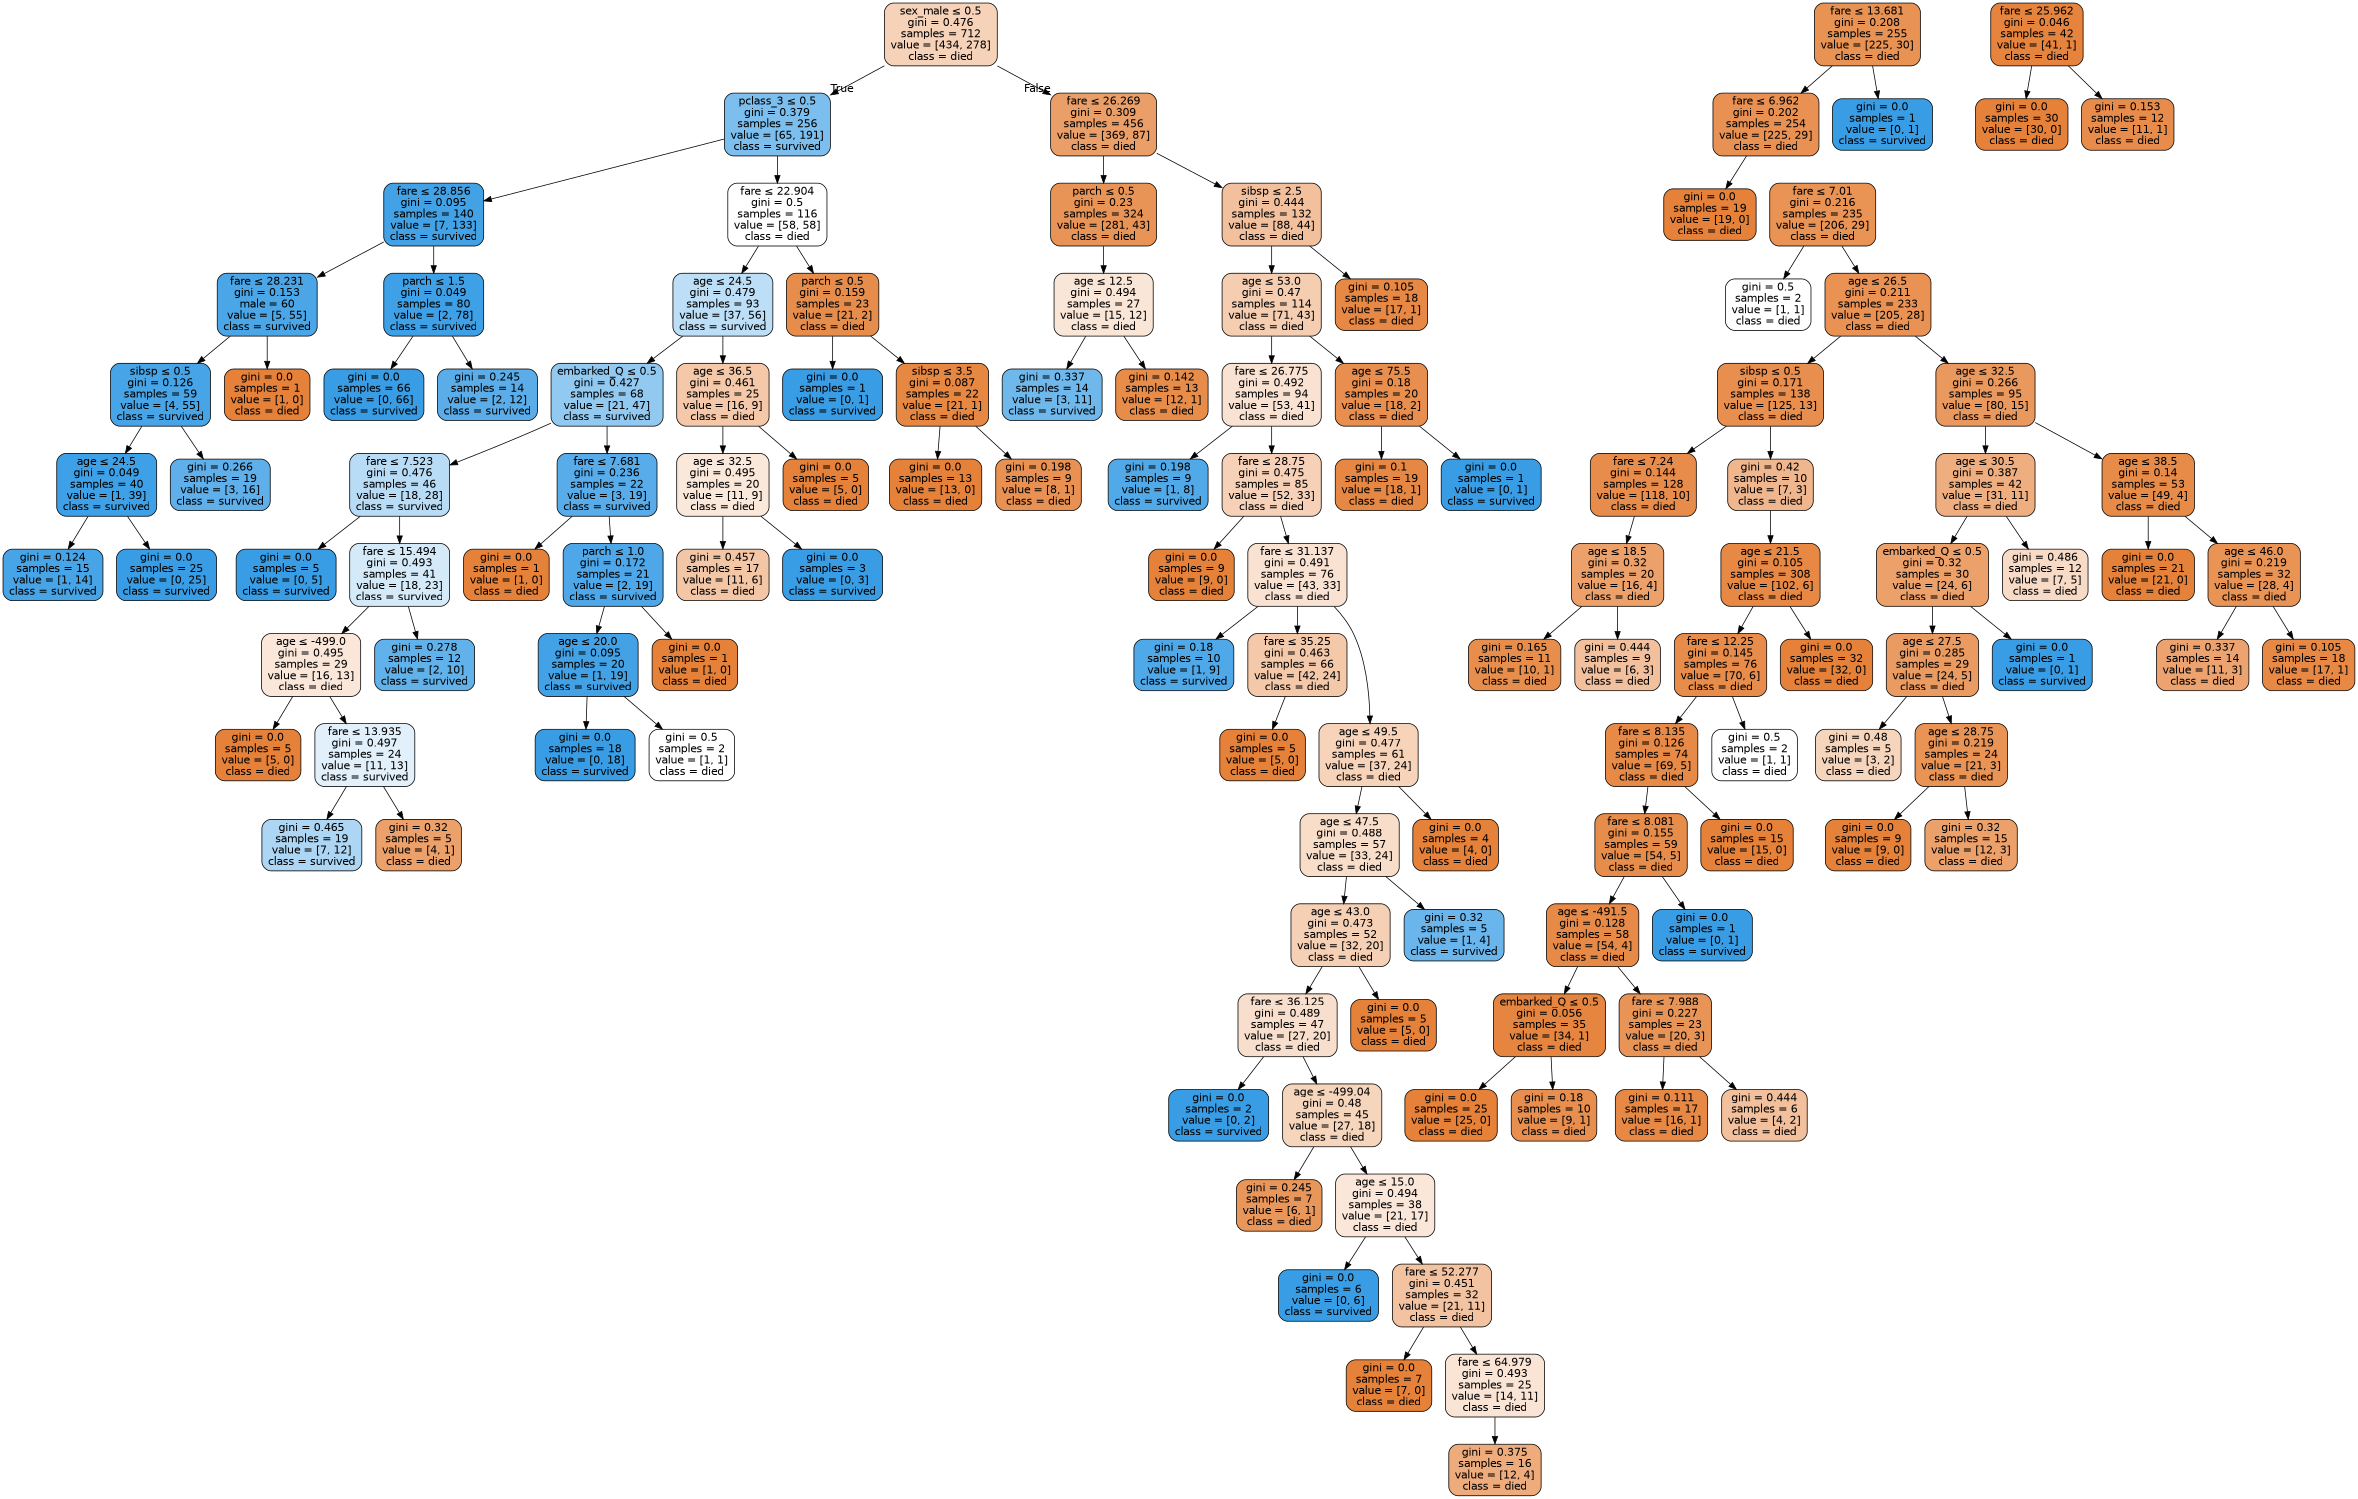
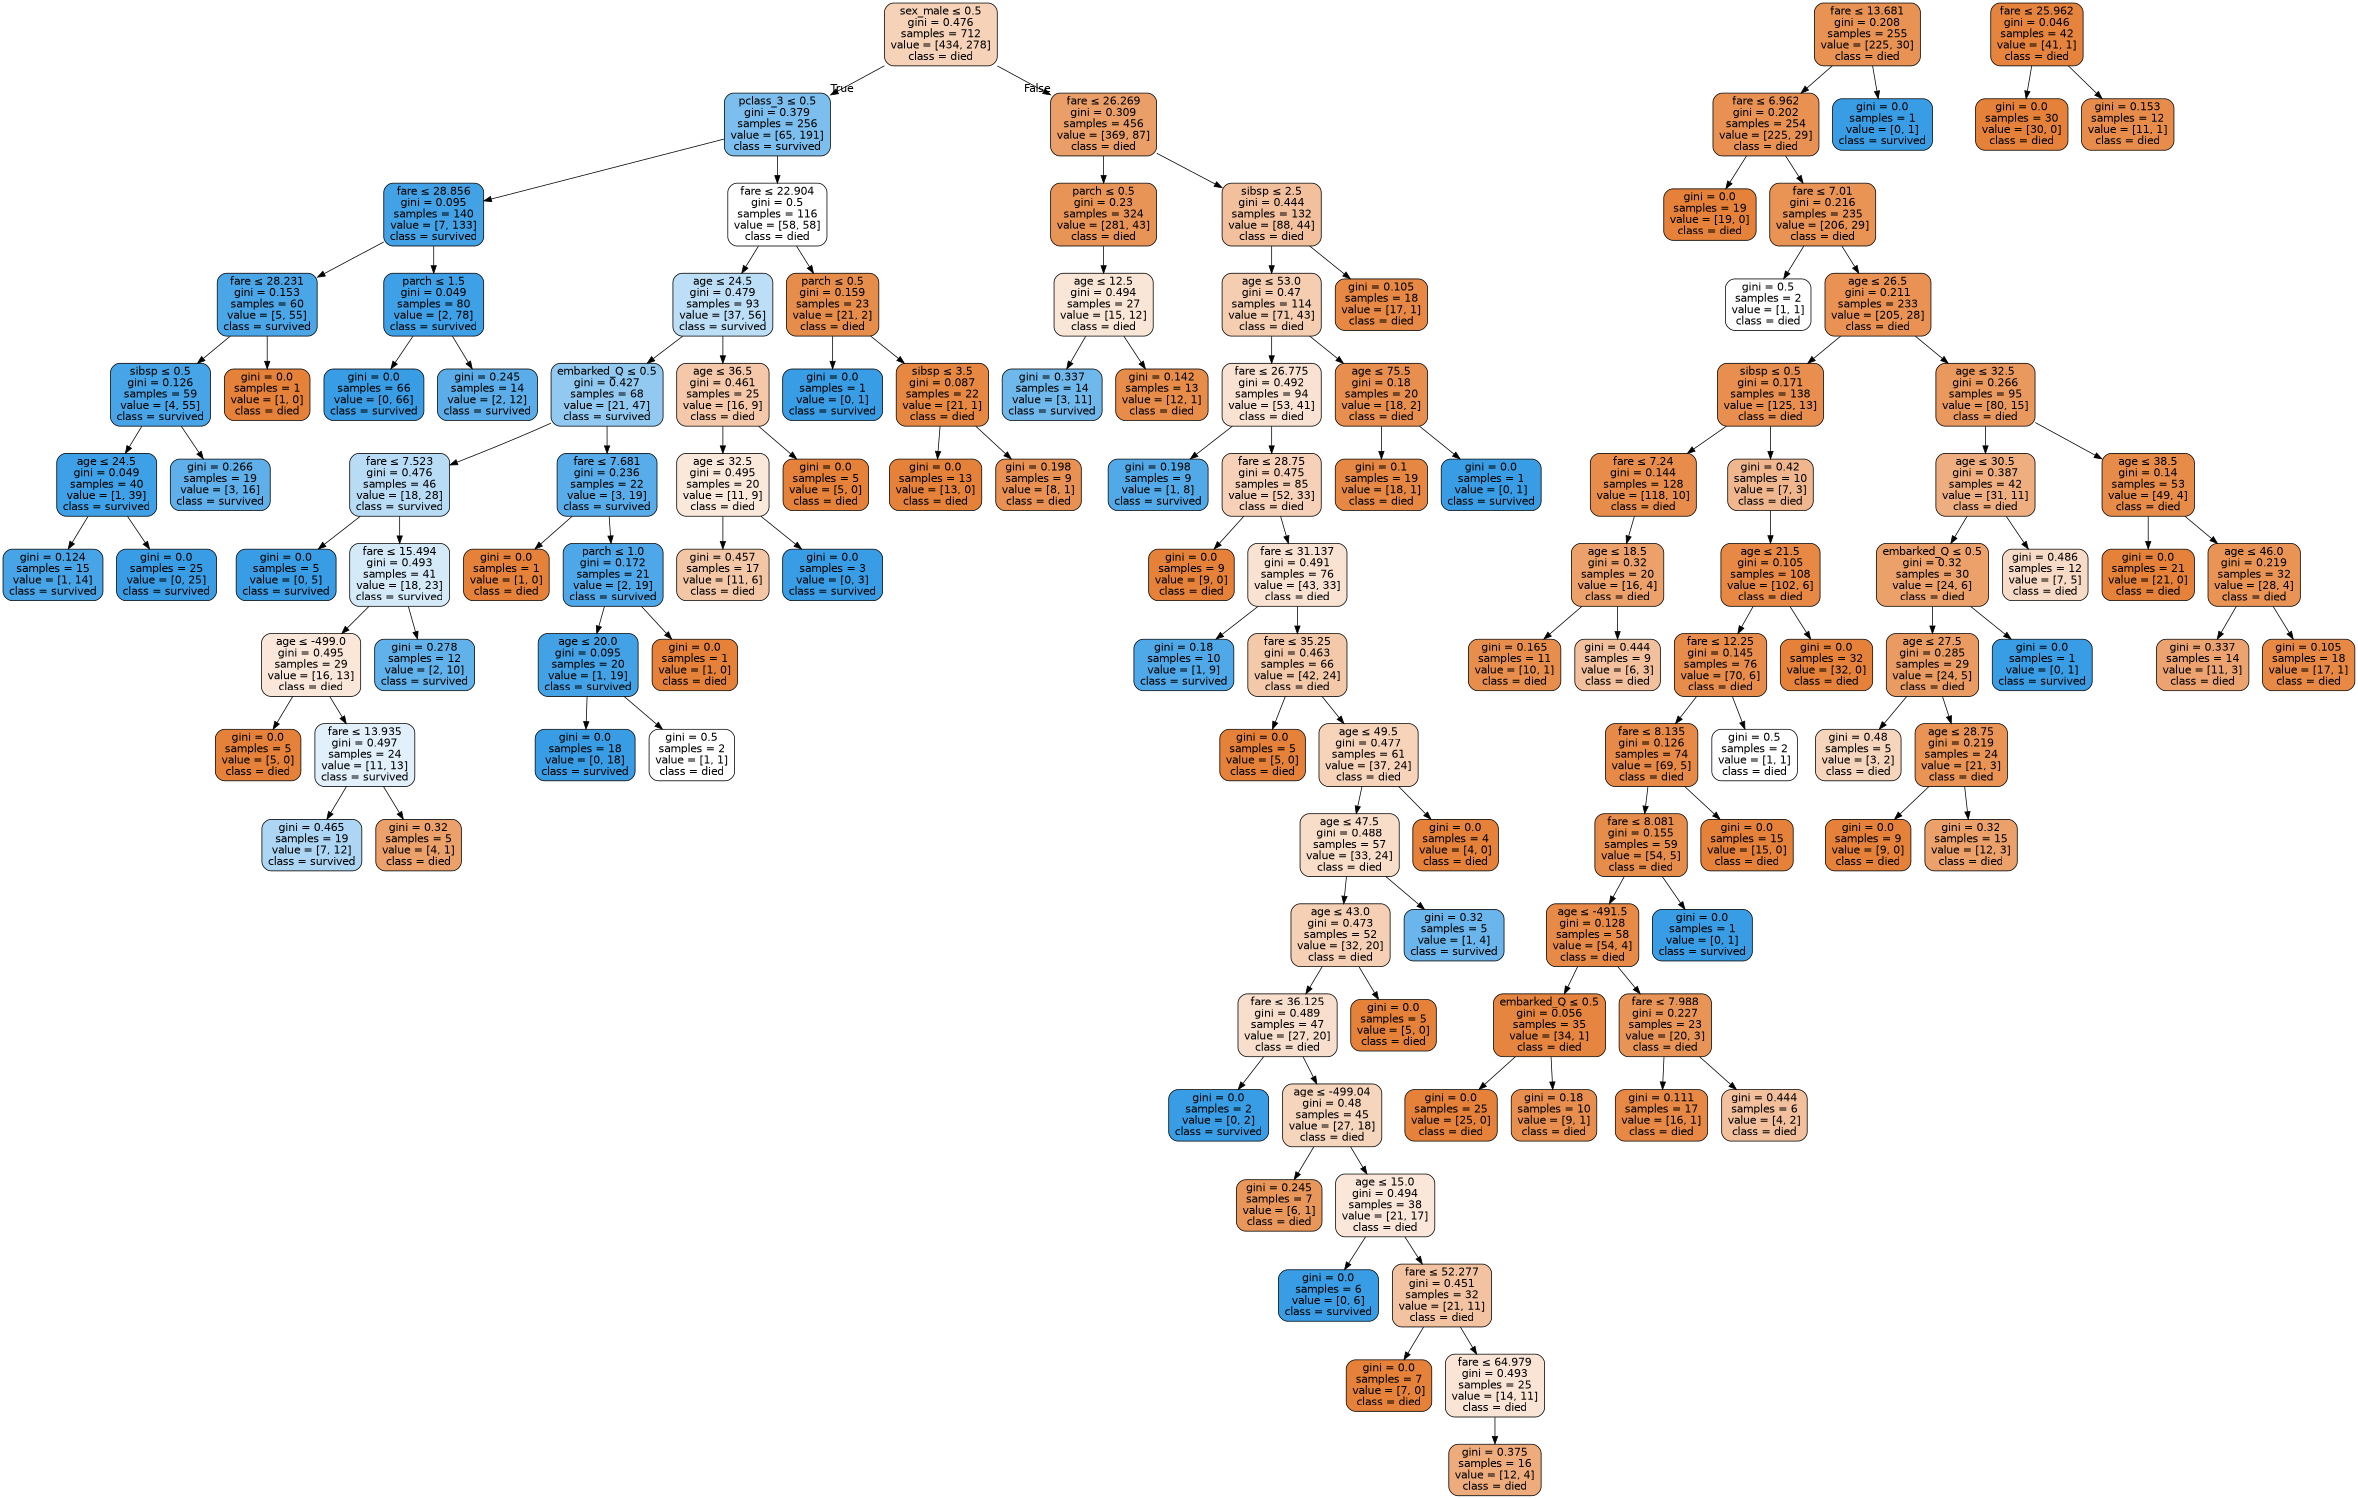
edge "fare ≤ 6.962" -> "fare ≤ 7.01": added
node "fare ≤ 28.231": text "male = 60" -> "samples = 60"
node "age ≤ 21.5": text "samples = 308" -> "samples = 108"
edge "fare ≤ 31.137" -> "age ≤ 49.5": now "fare ≤ 35.25" -> "age ≤ 49.5"
